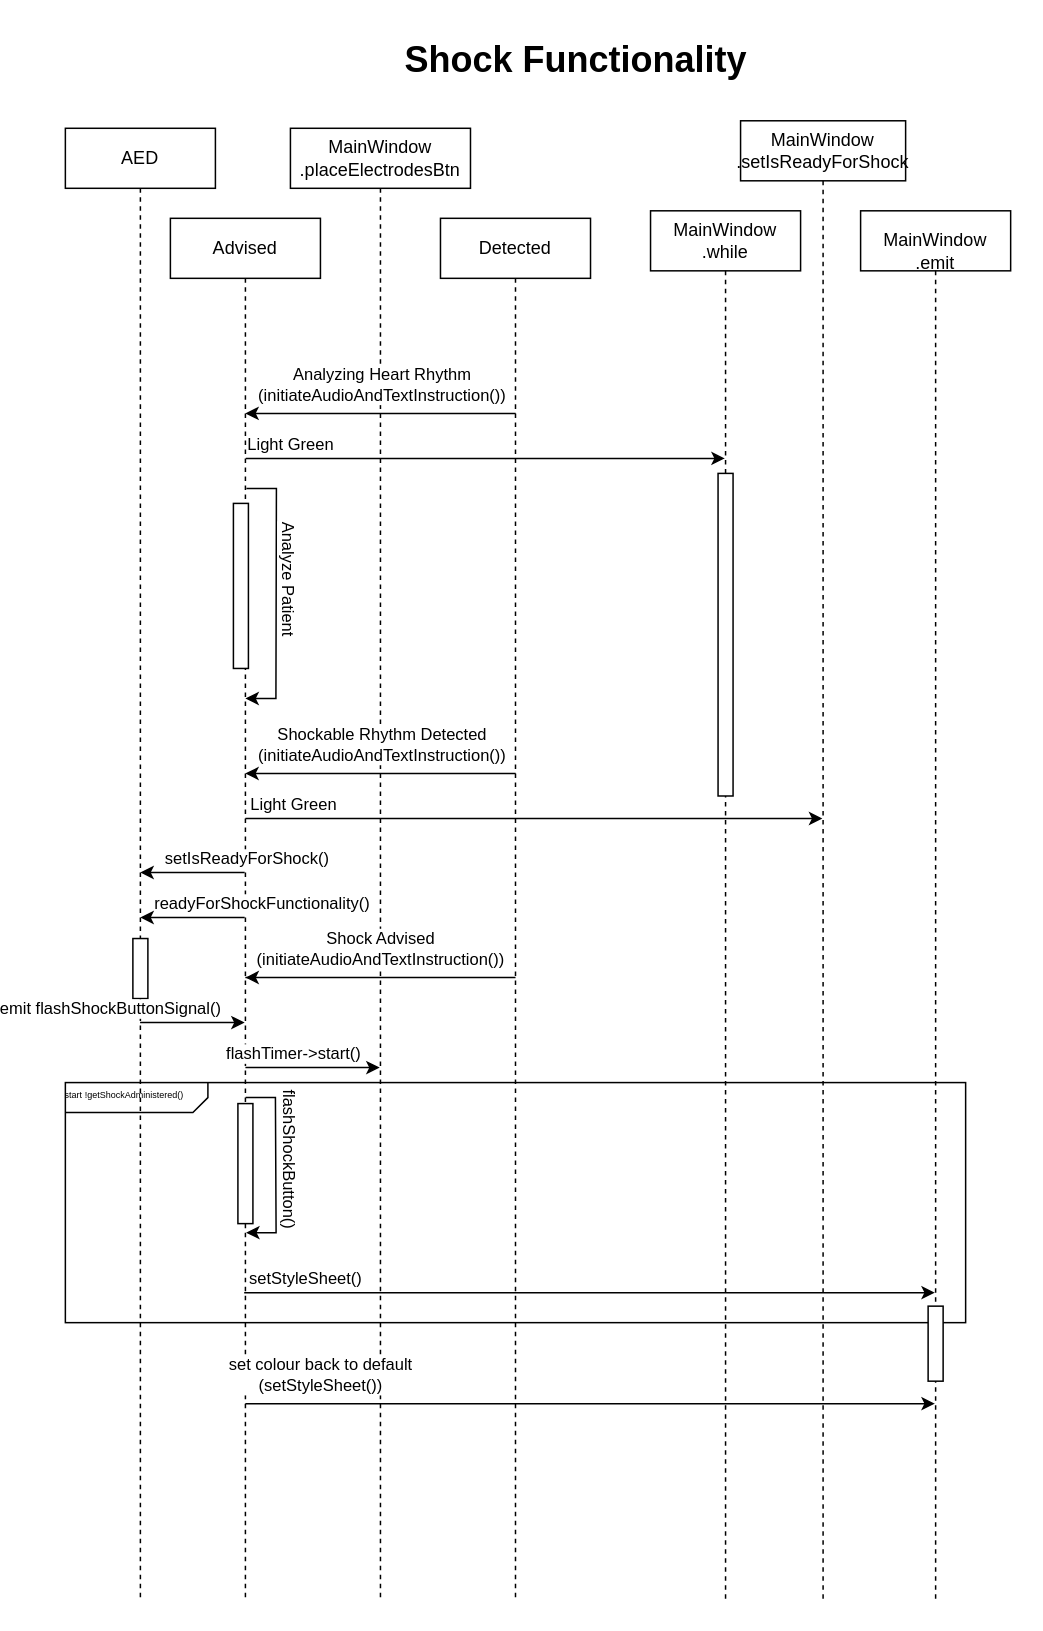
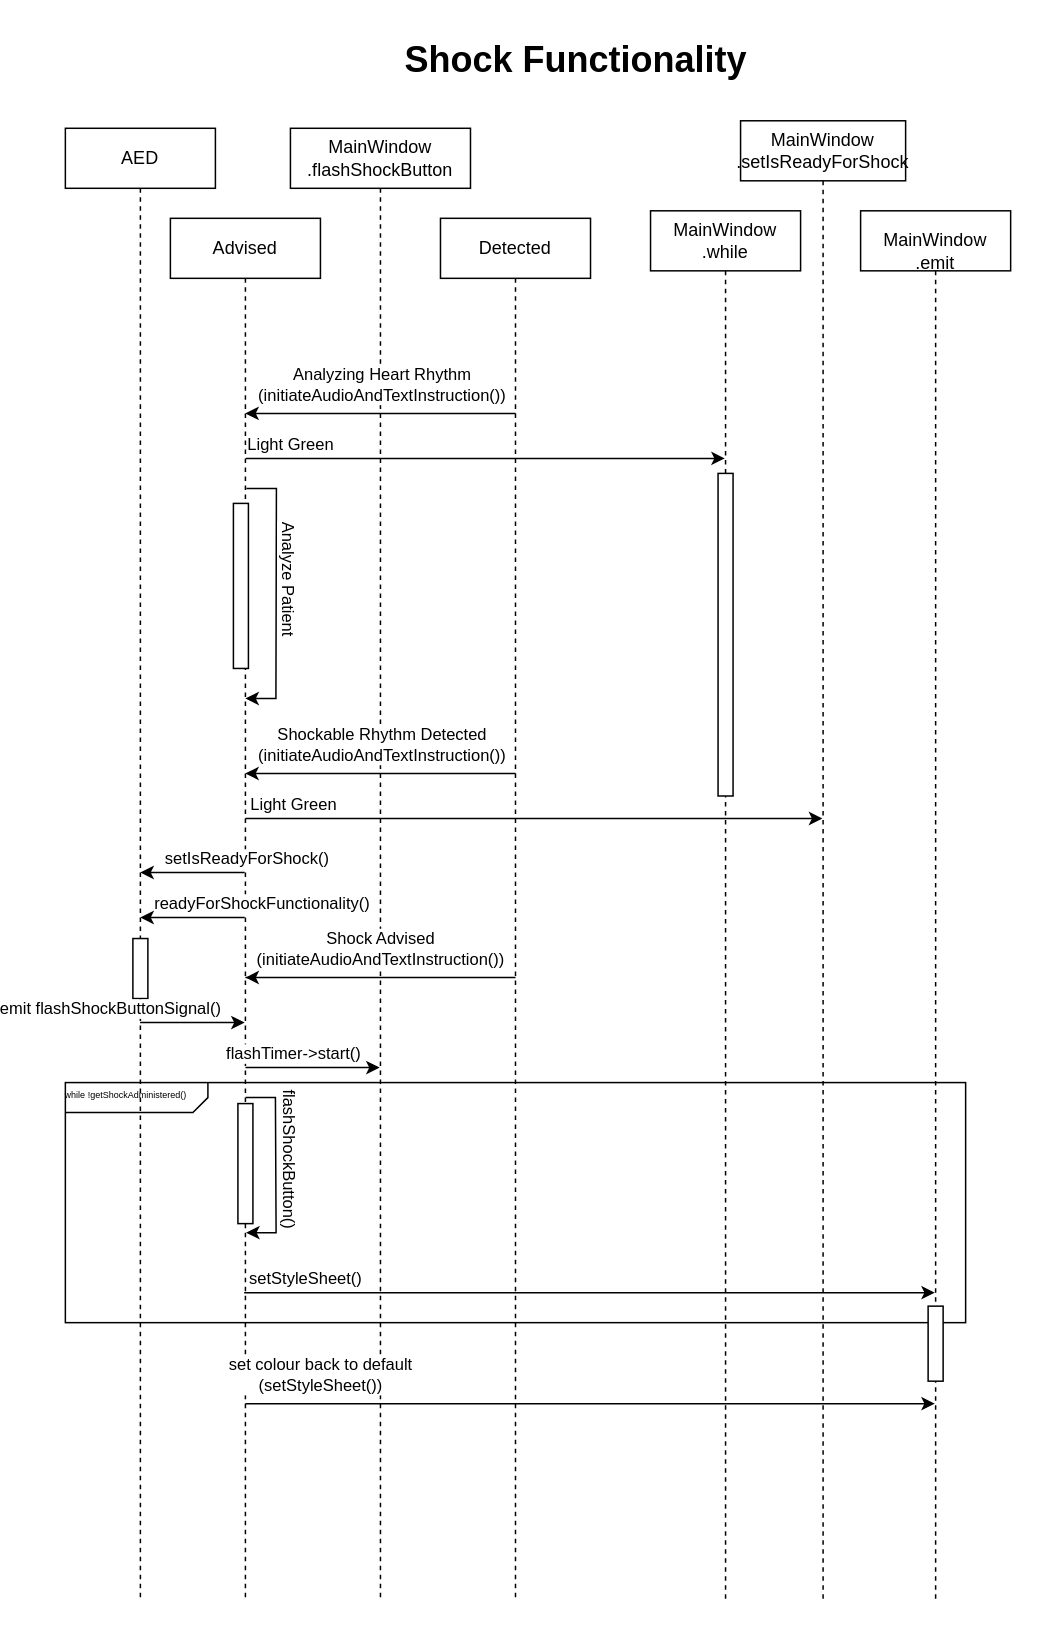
node "MainWindow .placeElectrodesBtn": label "MainWindow .placeElectrodesBtn" -> "MainWindow .flashShockButton"
node "start !getShockAdministered()": label "start !getShockAdministered()" -> "while !getShockAdministered()"
